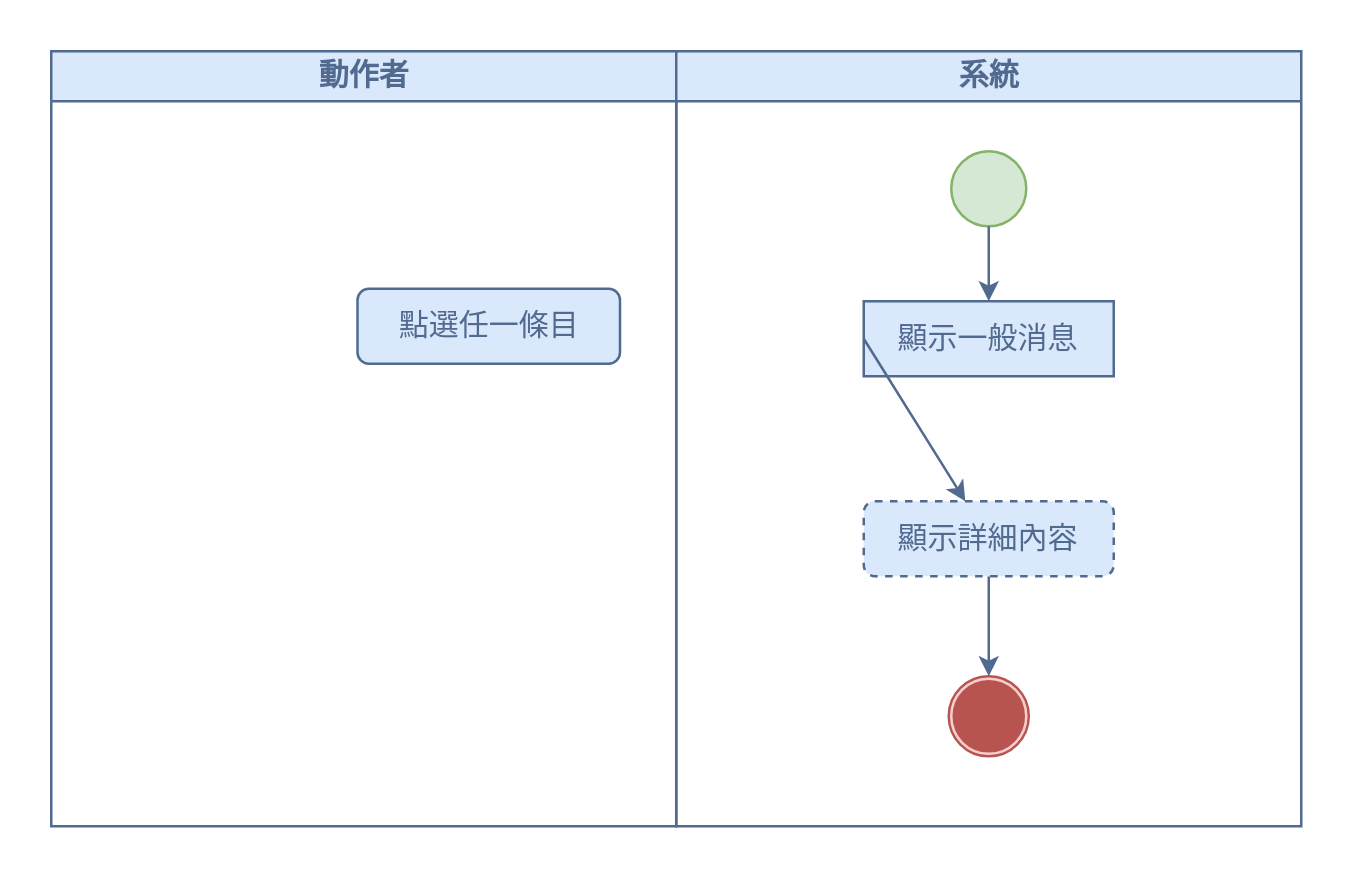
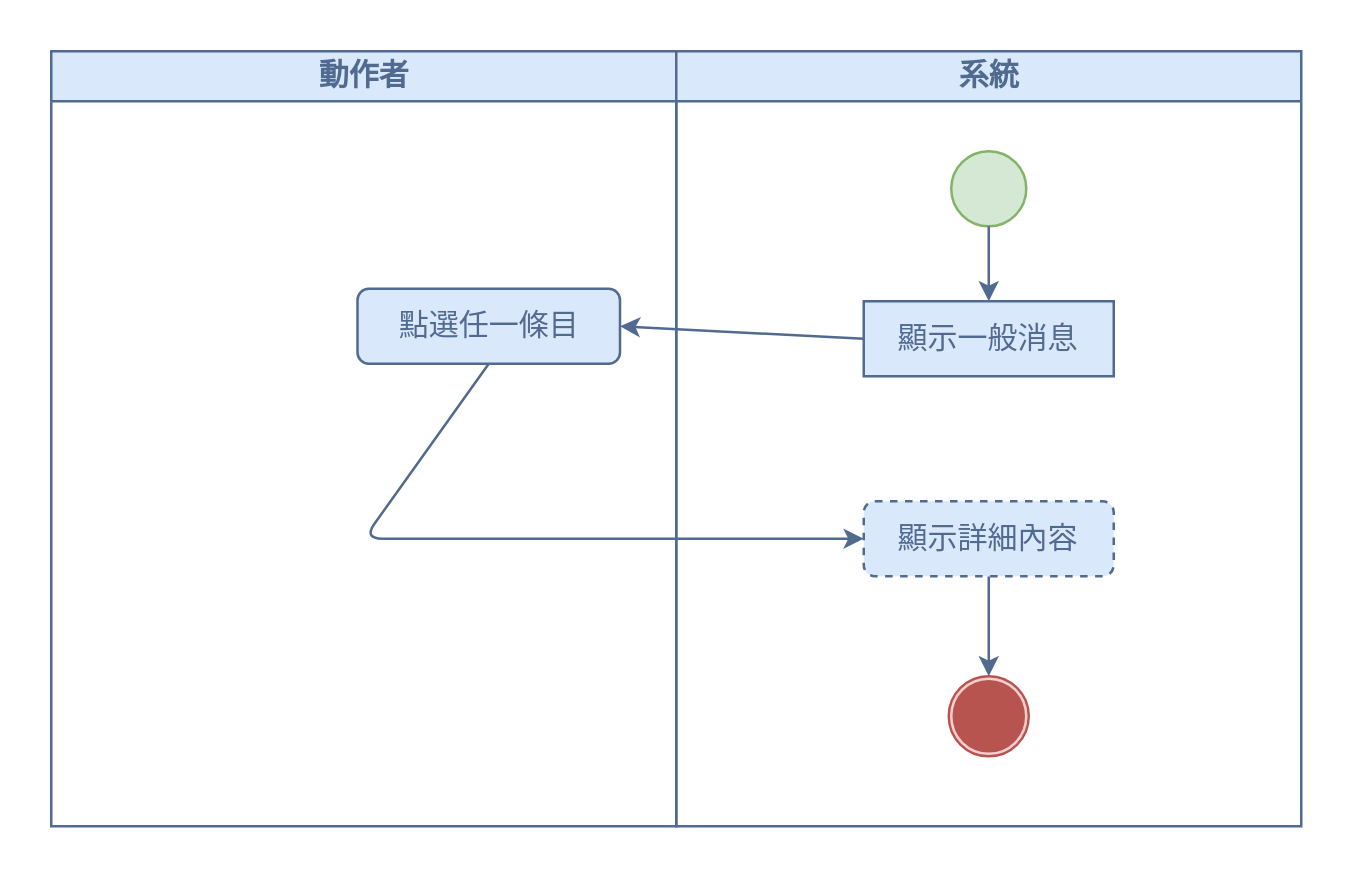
edge "顯示一般消息" -> "顯示詳細內容": now "顯示一般消息" -> "點選任一條目"
edge "點選任一條目" -> "顯示詳細內容": added
